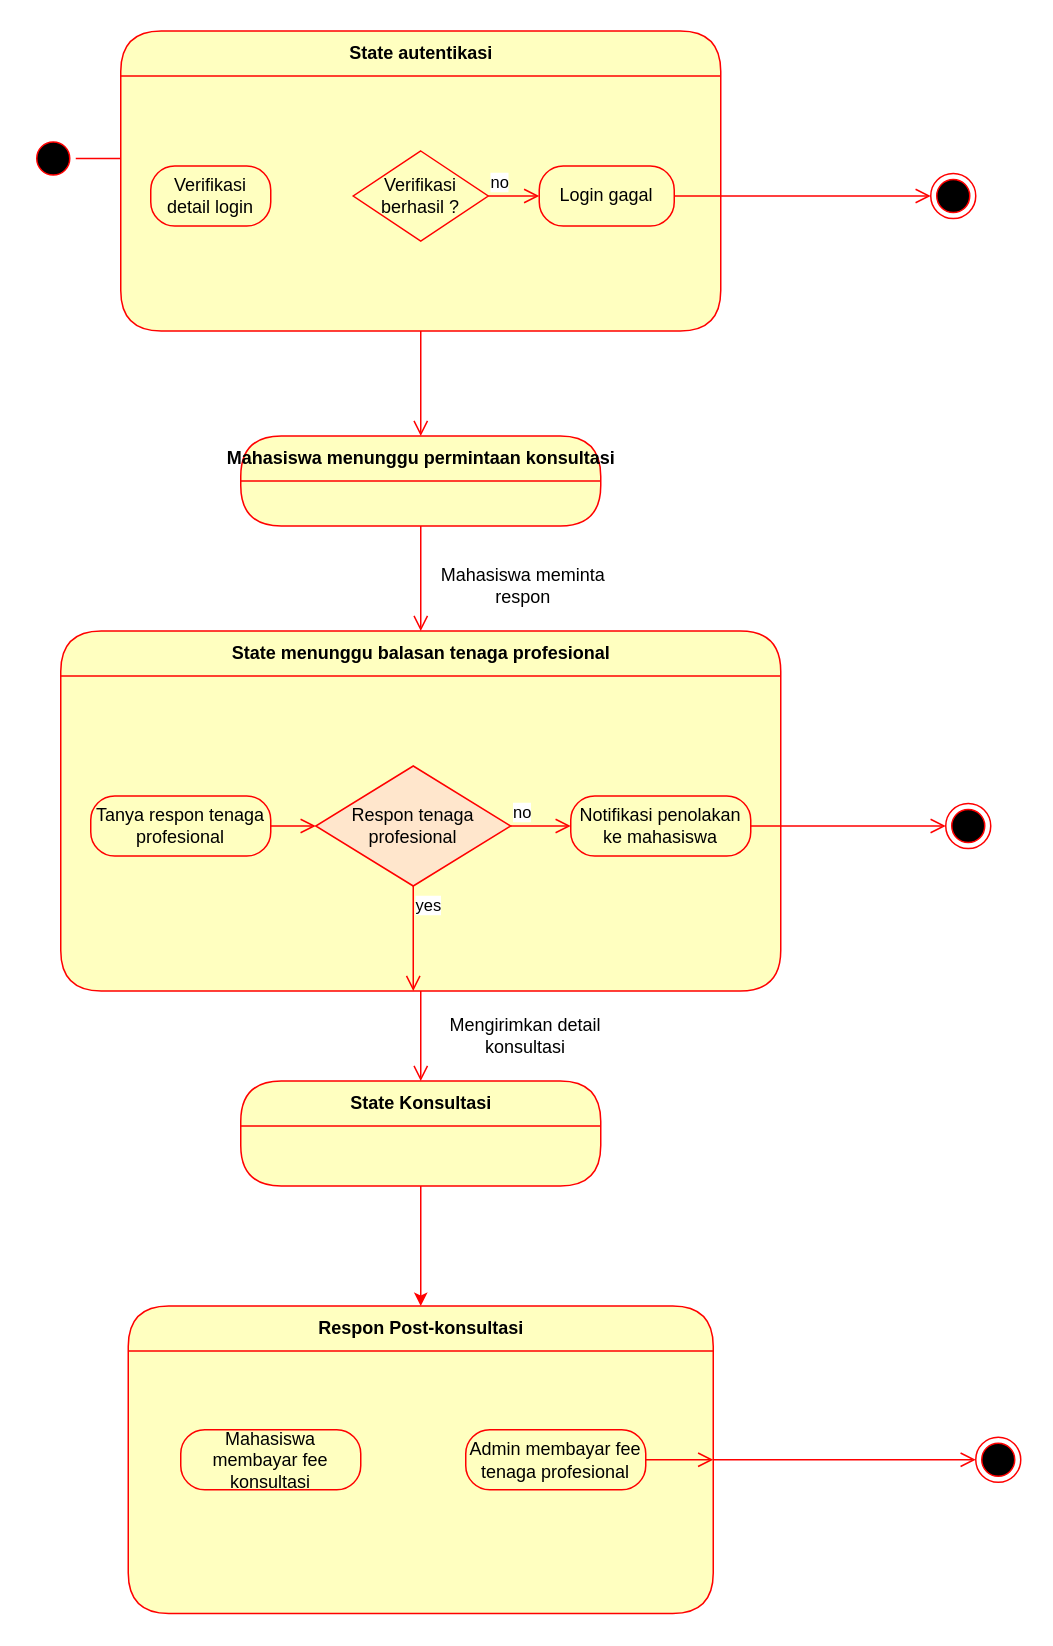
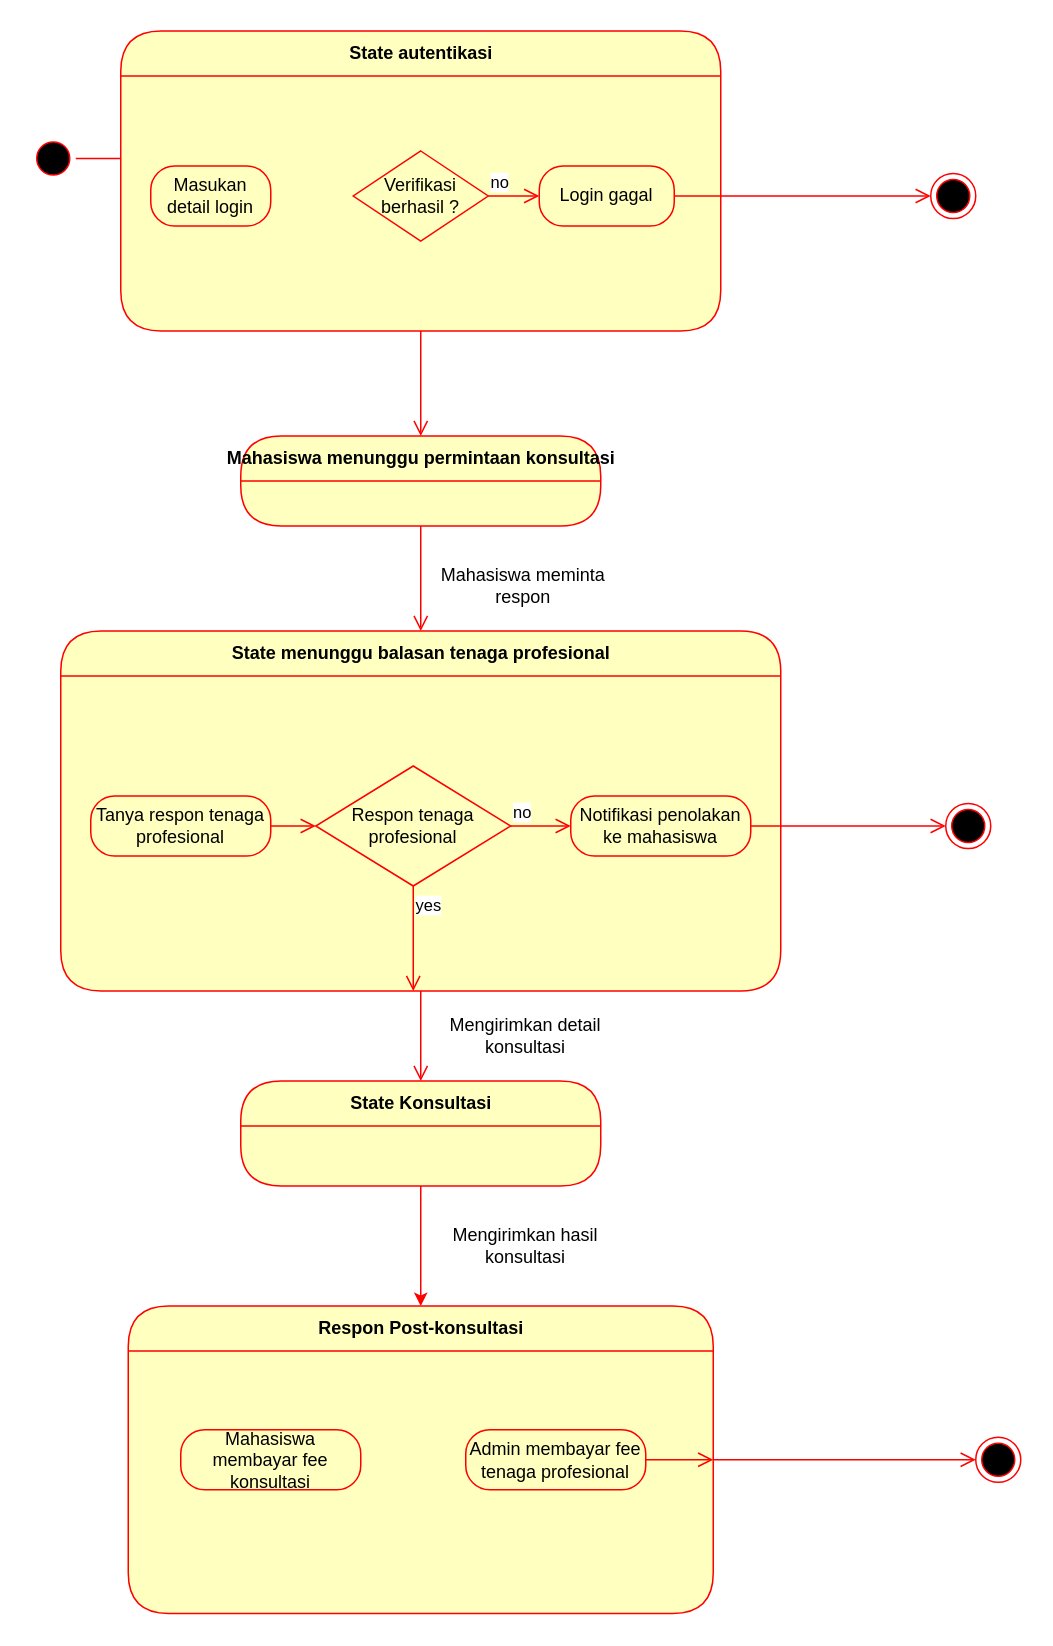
node "Verifikasi detail login": label "Verifikasi detail login" -> "Masukan detail login"
node "Respon tenaga profesional": fillcolor #ffe6cc -> #ffffc0
node "Mengirimkan hasil konsultasi": added
